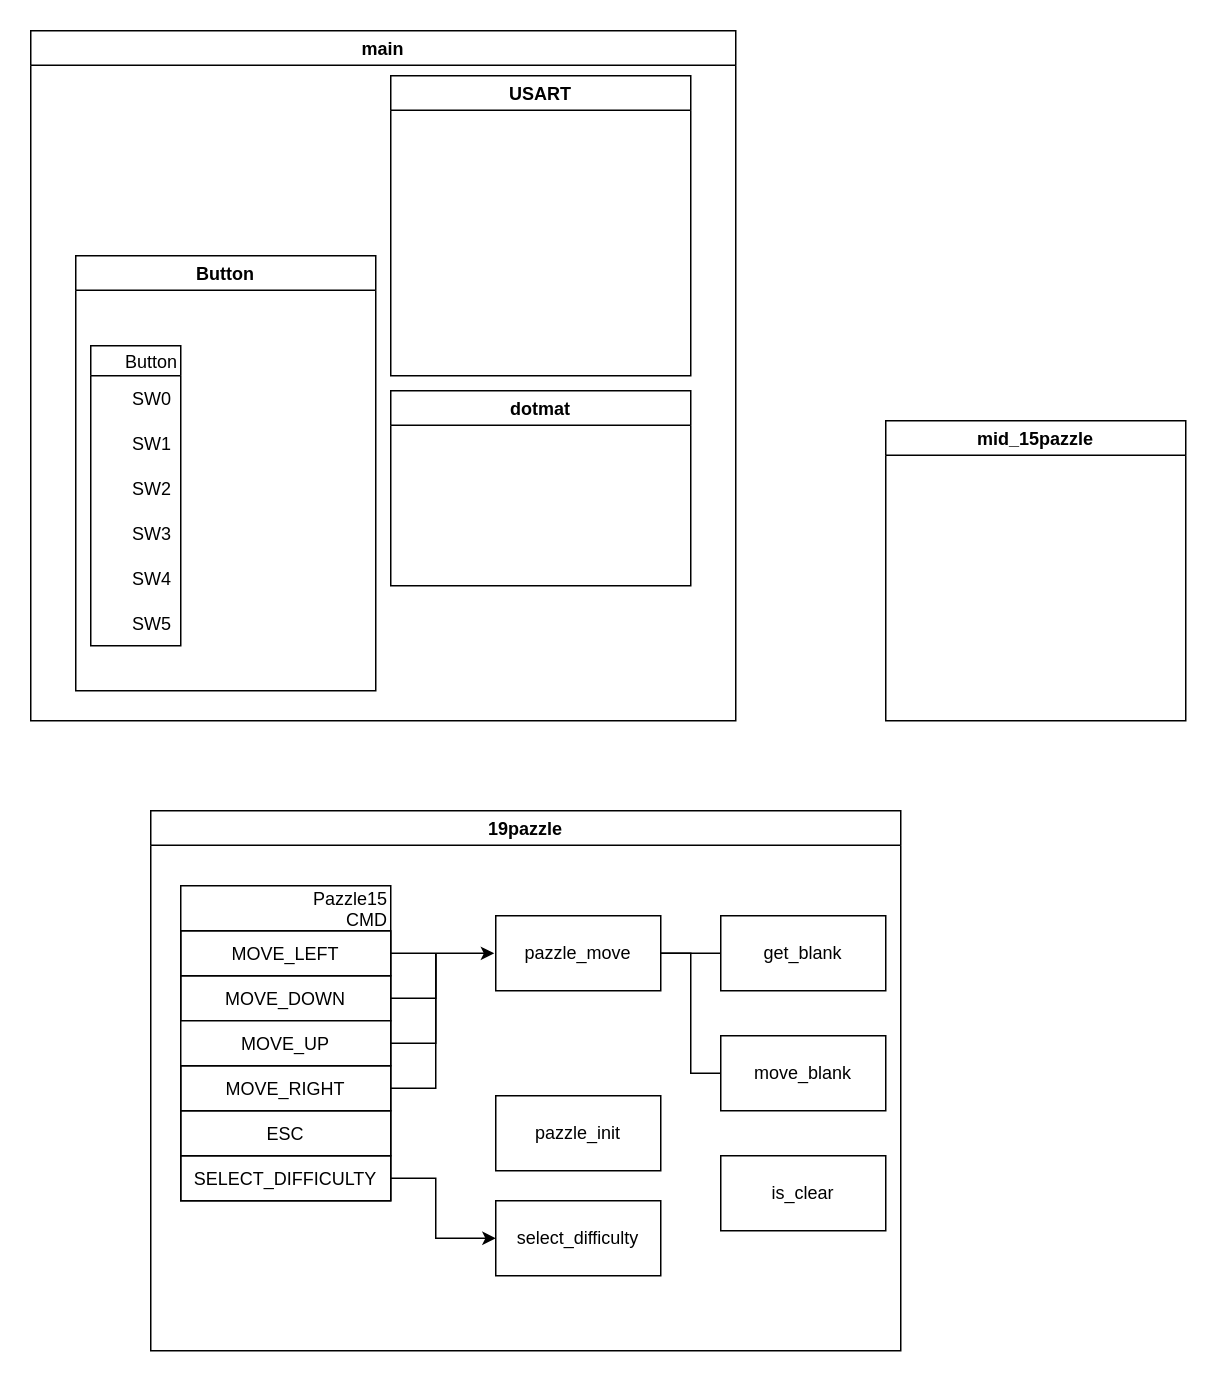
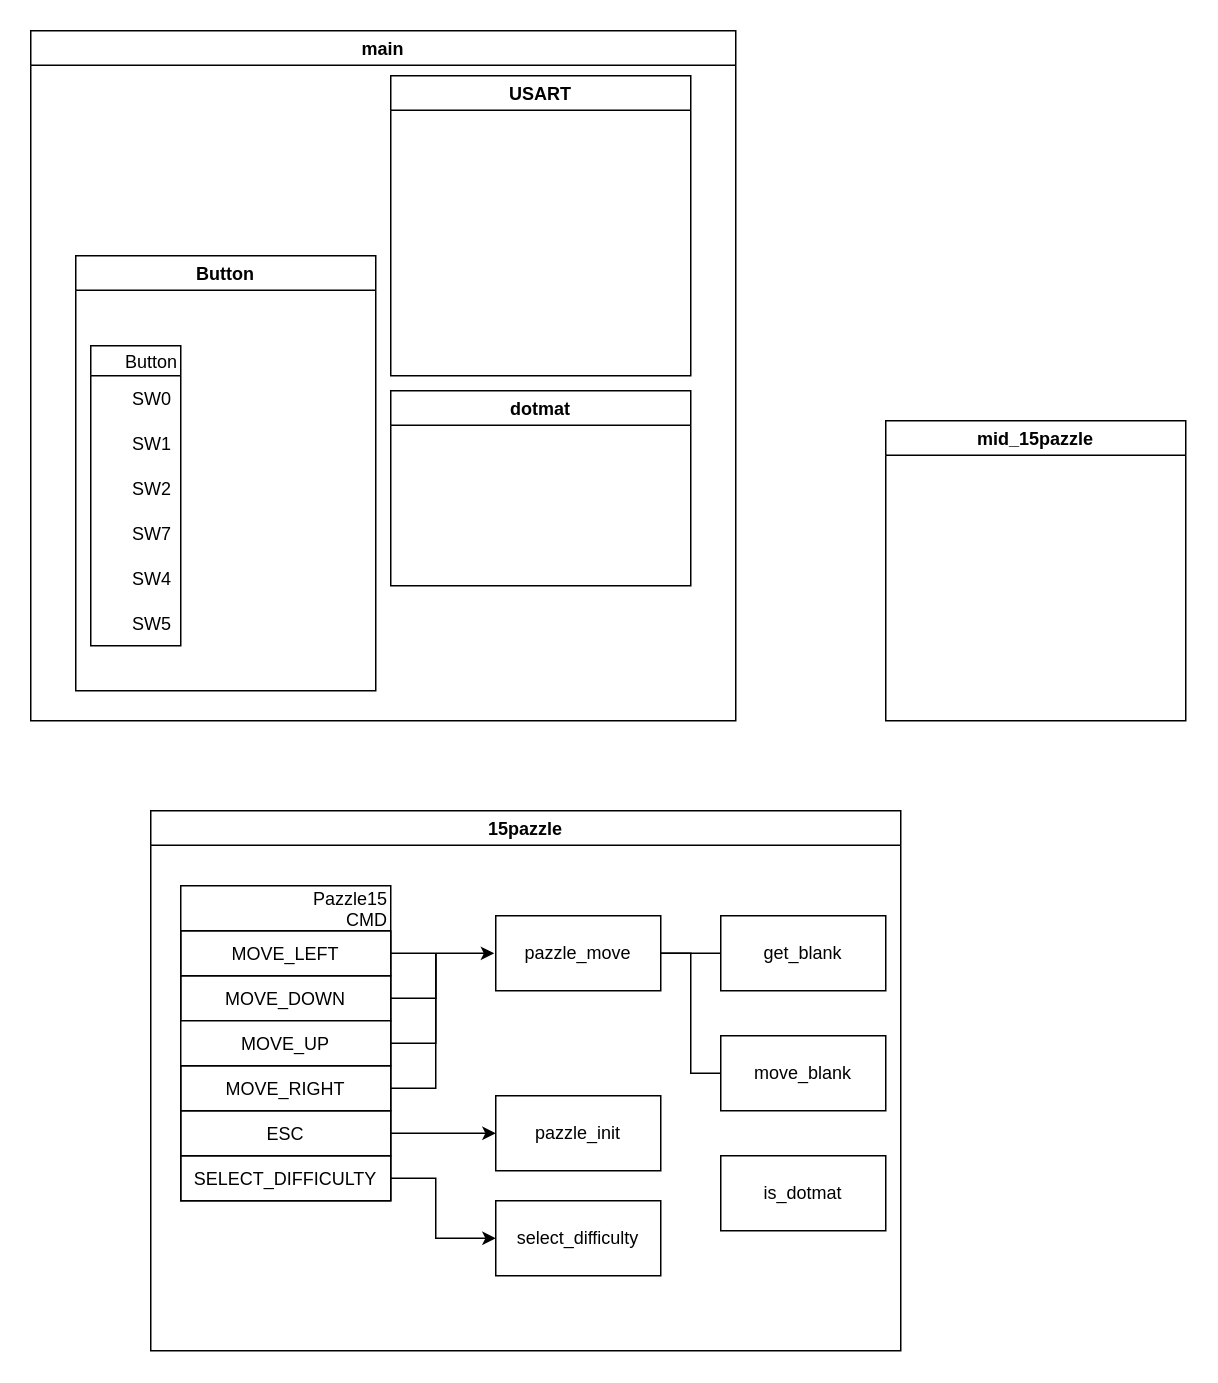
node "SW3": label "SW3" -> "SW7"
node "19pazzle": label "19pazzle" -> "15pazzle"
edge "ESC" -> "pazzle_init": added
node "is_clear": label "is_clear" -> "is_dotmat"
